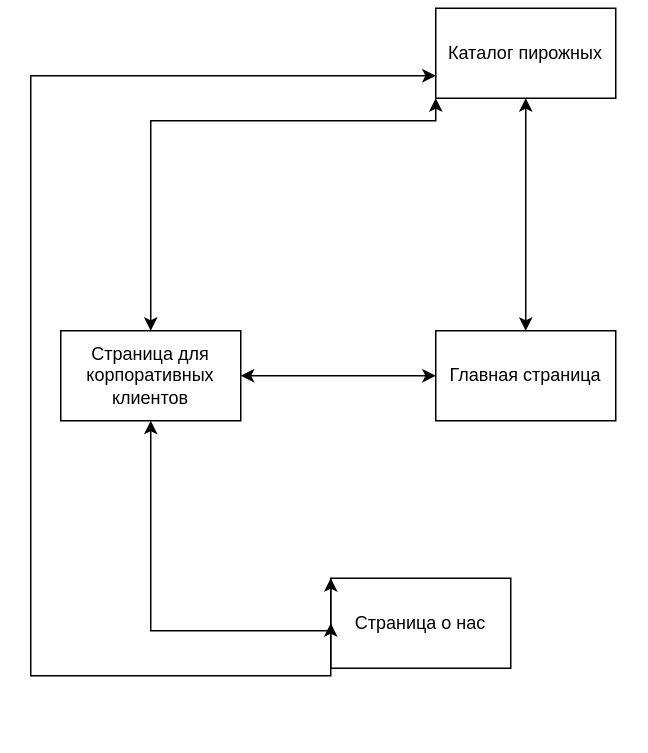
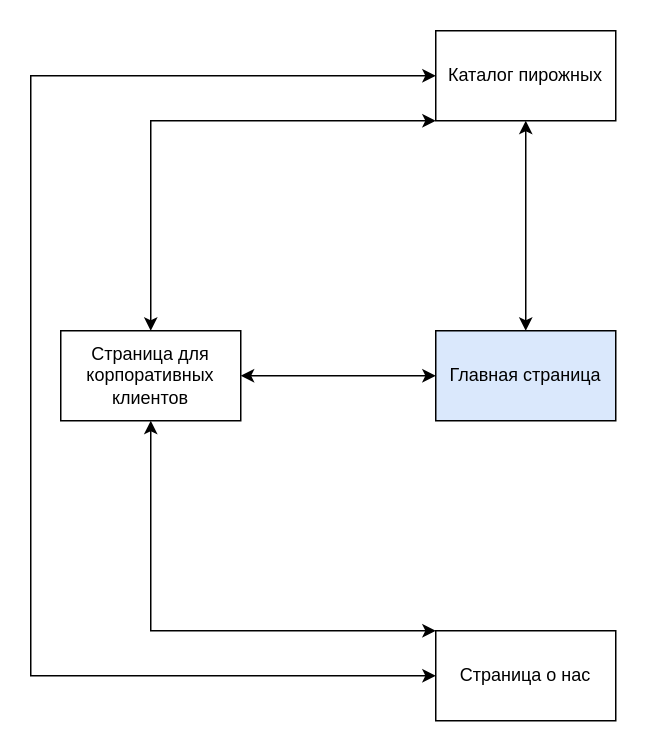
node "Каталог пирожных": moved (526, 53) -> (526, 76)
node "Главная страница": fillcolor #ffffff -> #dae8fc
node "Страница о нас": moved (421, 623) -> (526, 676)
